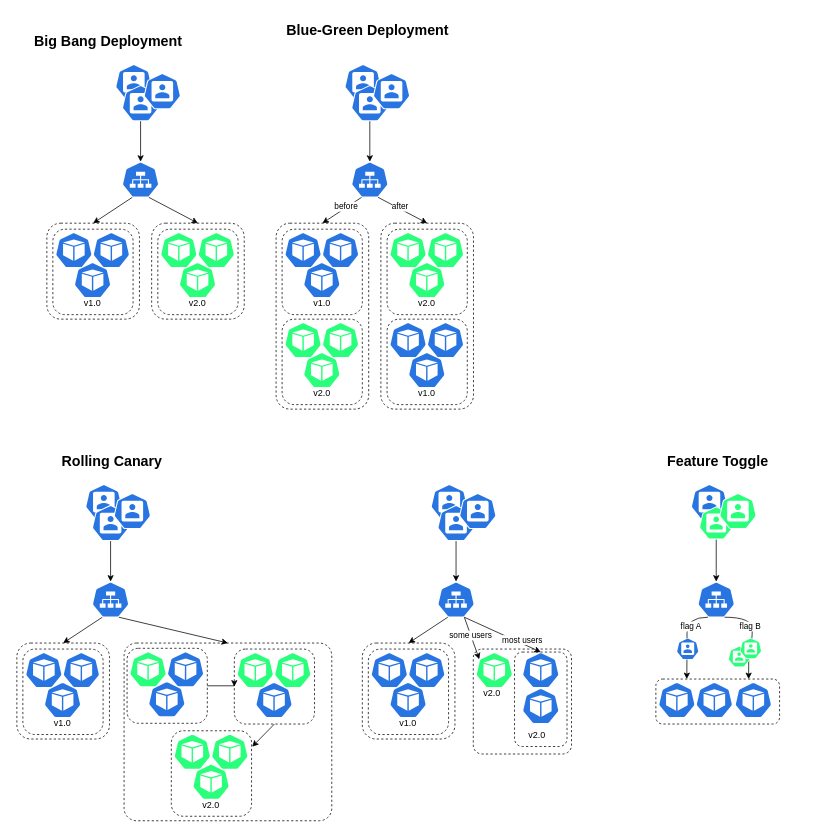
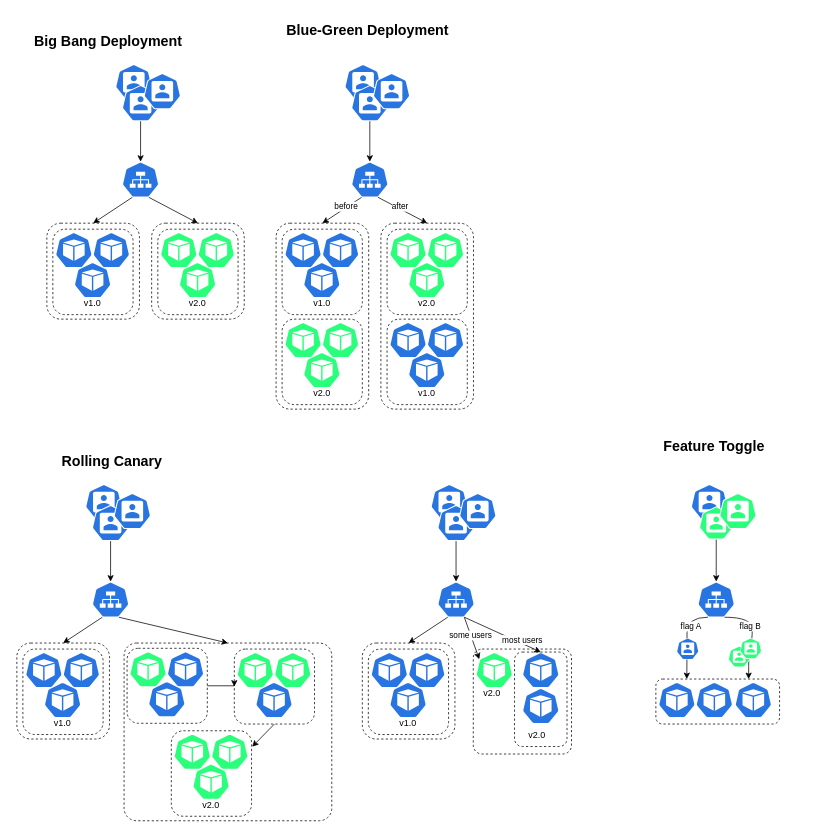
node "Feature Toggle": moved (718, 462) -> (714, 447)
